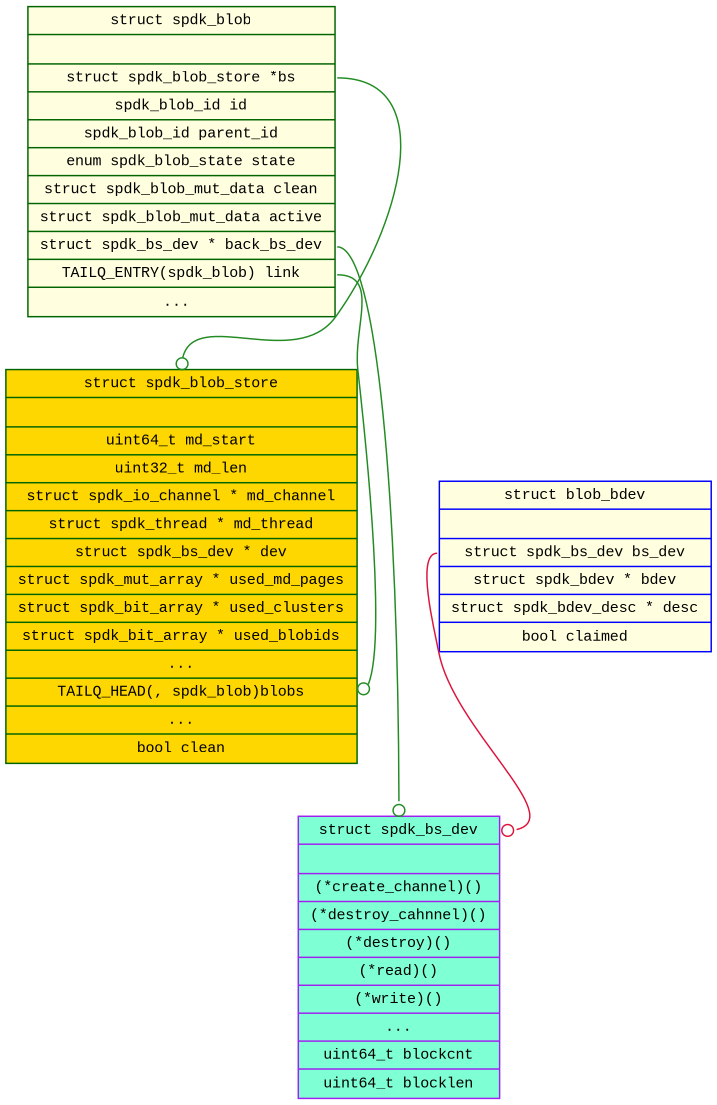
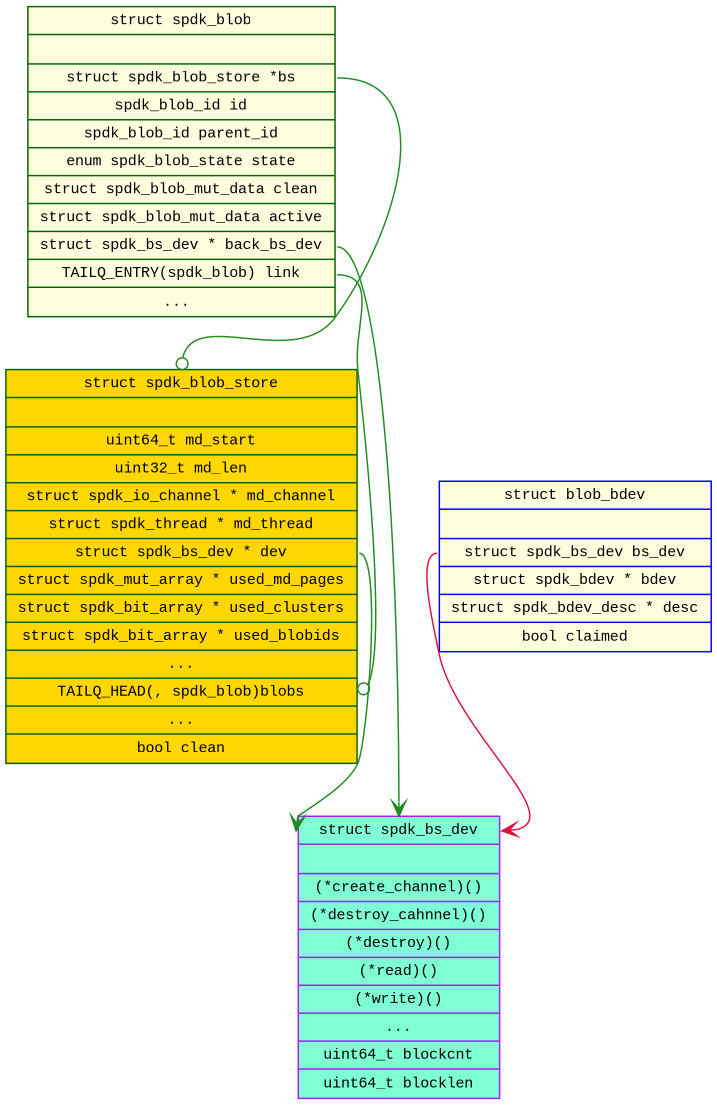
edge "struct spdk_blob" -> "struct spdk_bs_dev": arrowhead odot -> vee
edge "struct spdk_blob_store" -> "struct spdk_bs_dev": added
edge "struct blob_bdev" -> "struct spdk_bs_dev": arrowhead odot -> vee
